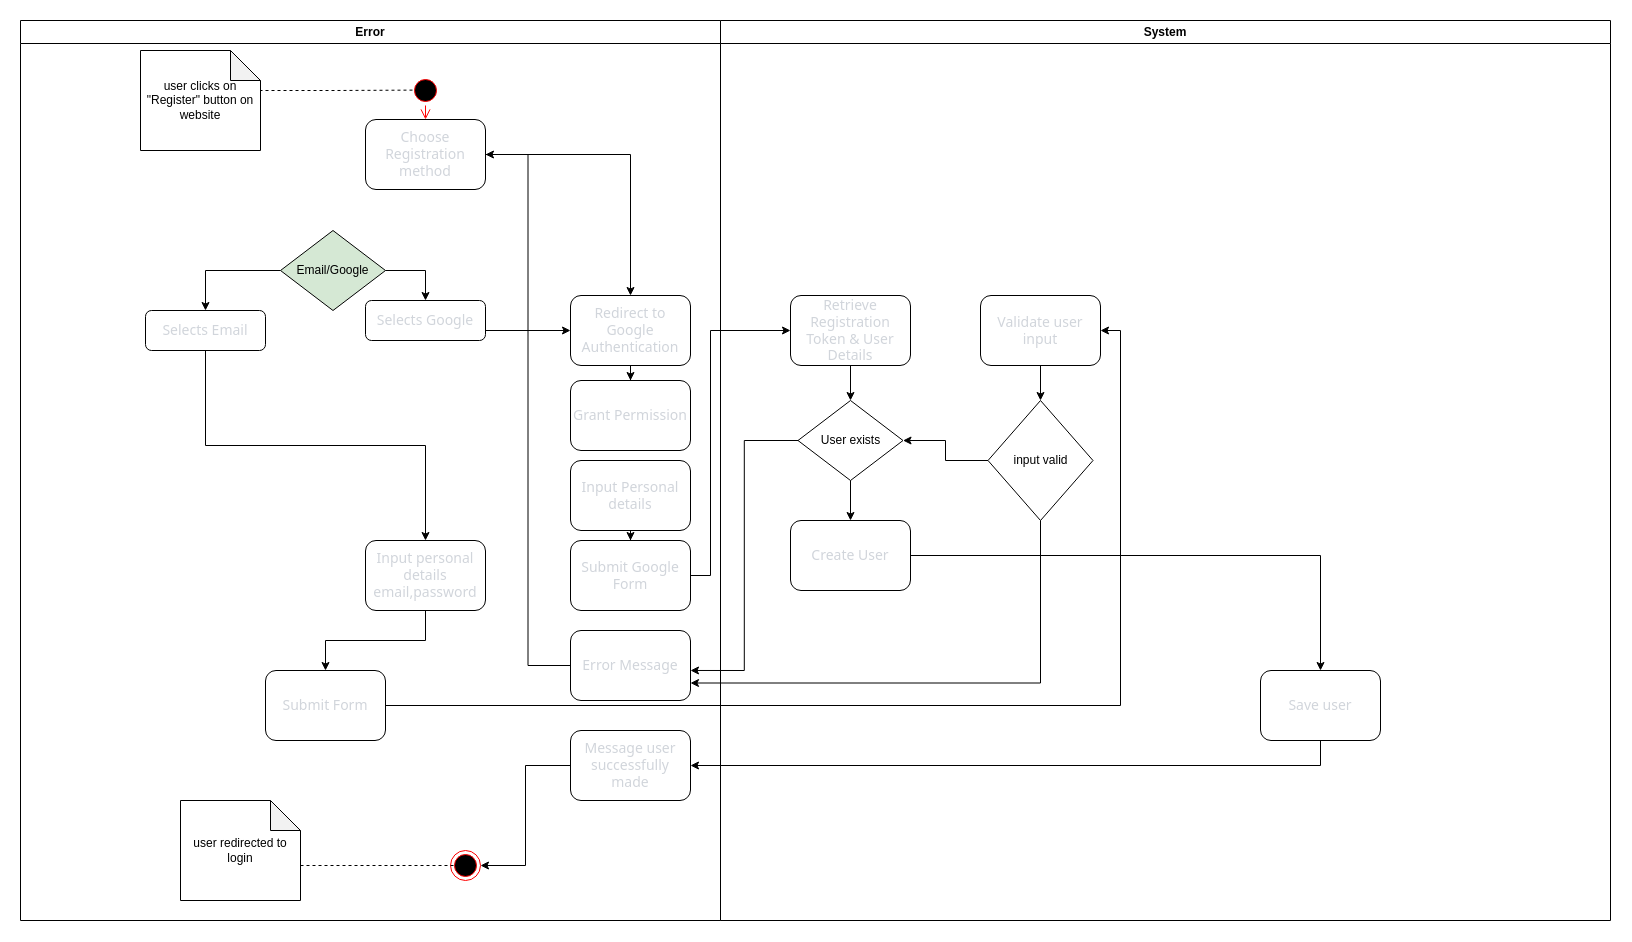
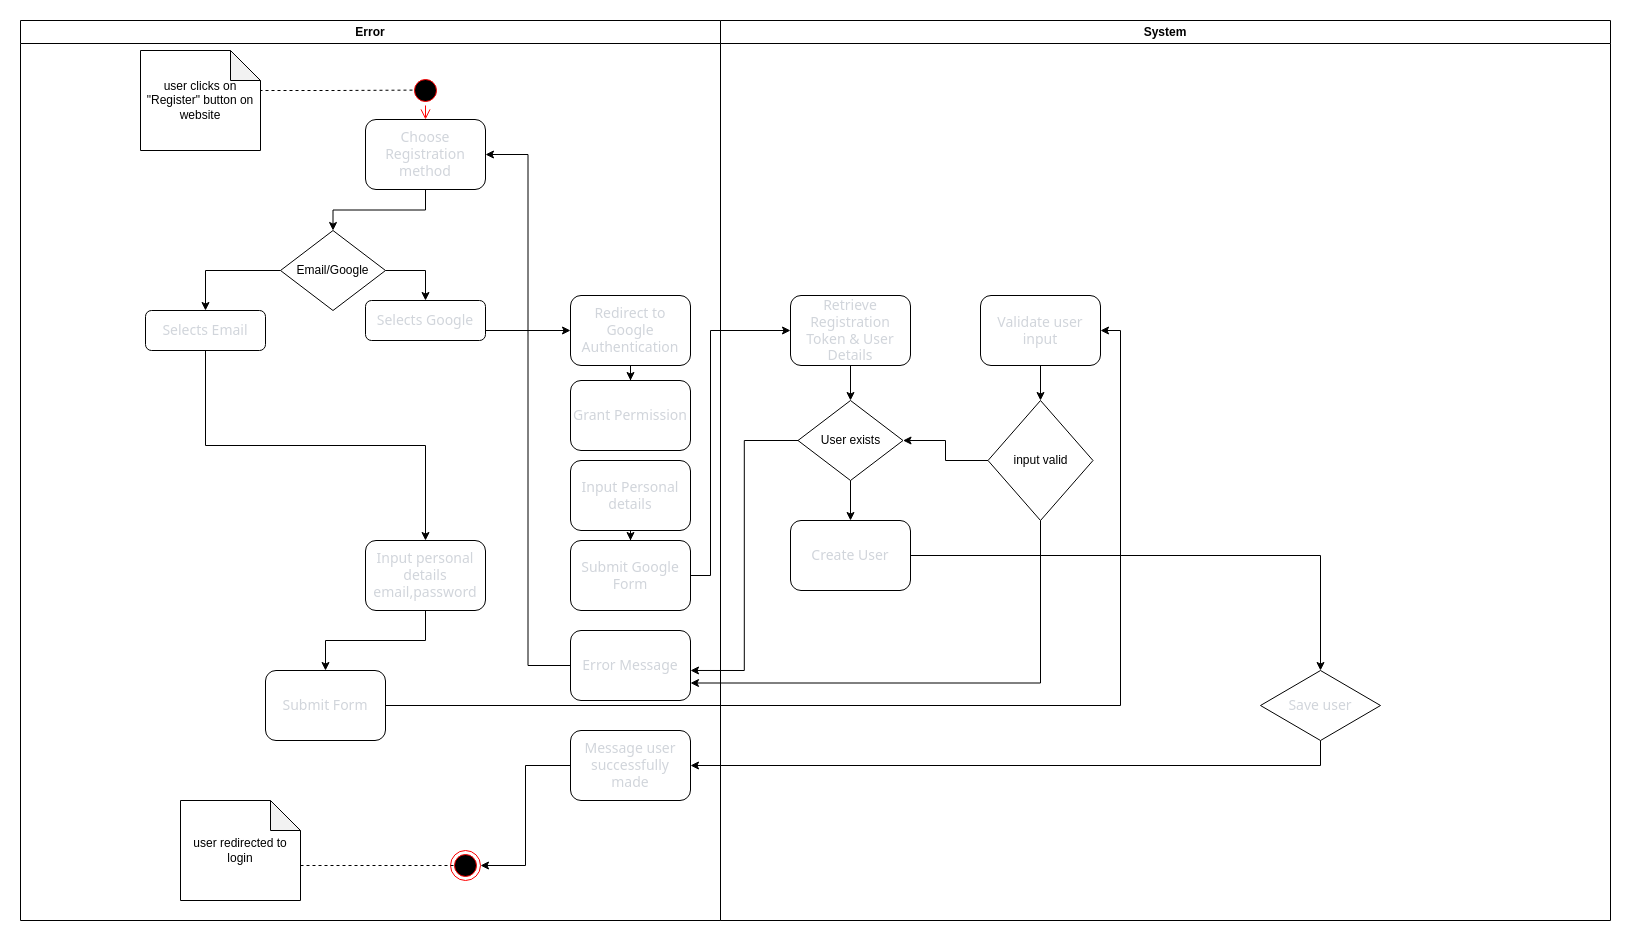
edge "Choose Registration method" -> "Redirect to Google Authentication": now "Choose Registration method" -> "Email/Google"
node "Email/Google": fillcolor #d5e8d4 -> #ffffff
node "Save user": shape rounded rectangle -> diamond
